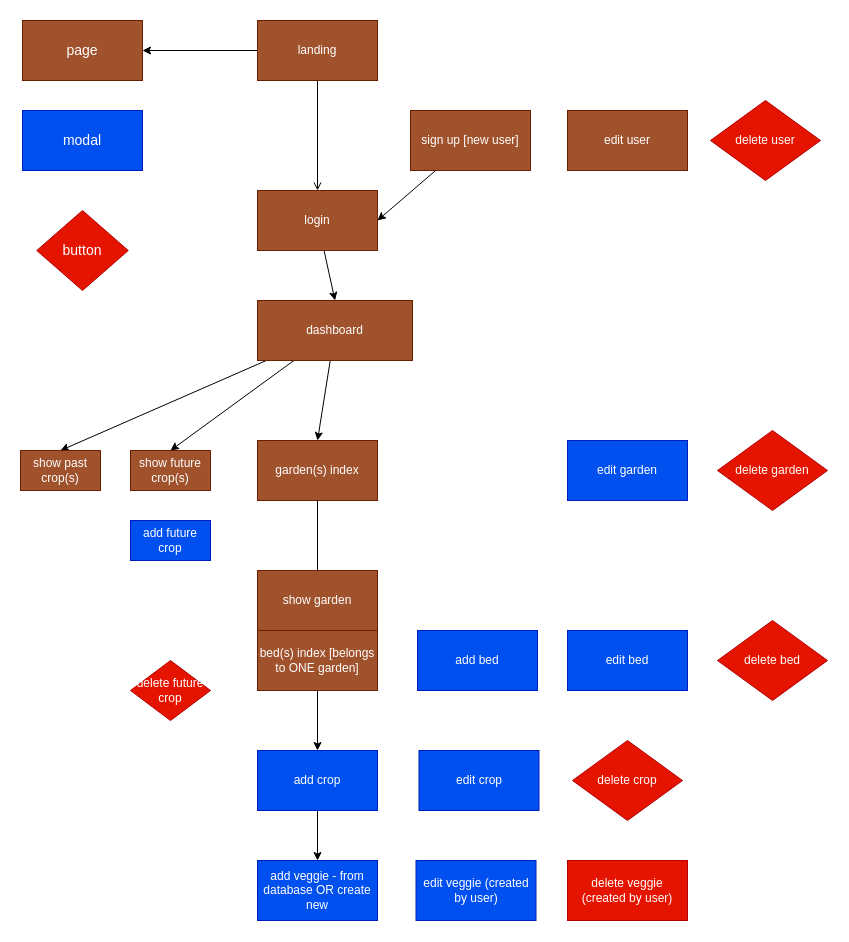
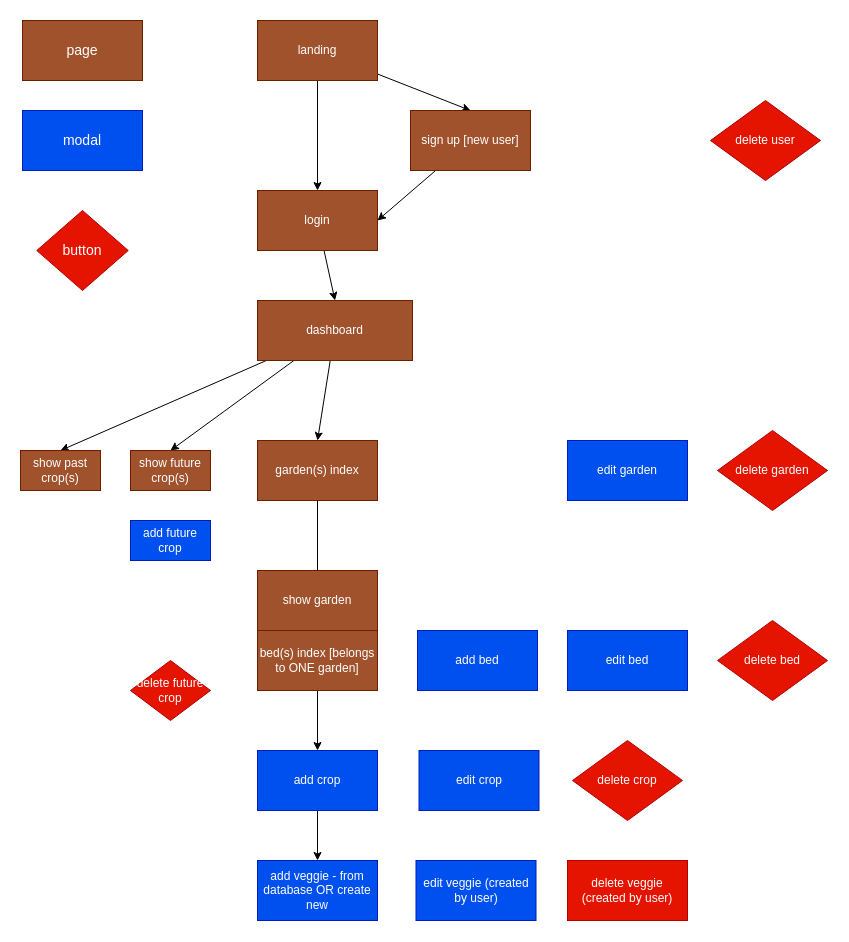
edge "landing" -> "page": now "landing" -> "sign up [new user]"
node "edit user": removed
edge "landing" -> "login": arrowhead open -> classic
